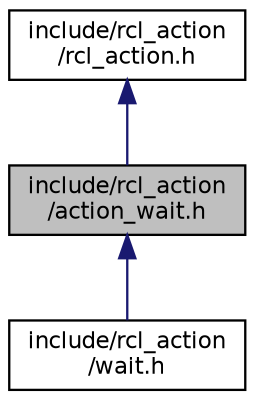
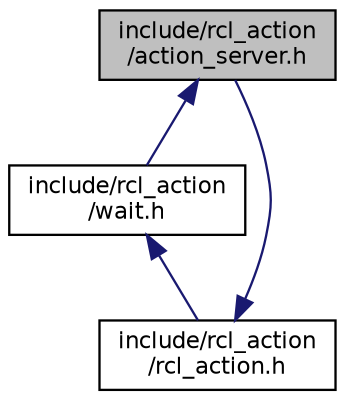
node "include/rcl_action /action_wait.h": label "include/rcl_action /action_wait.h" -> "include/rcl_action /action_server.h"
edge "include/rcl_action /rcl_action.h" -> "include/rcl_action /wait.h": added
